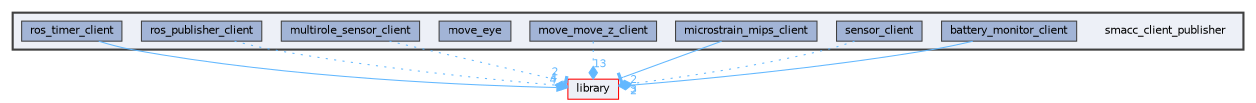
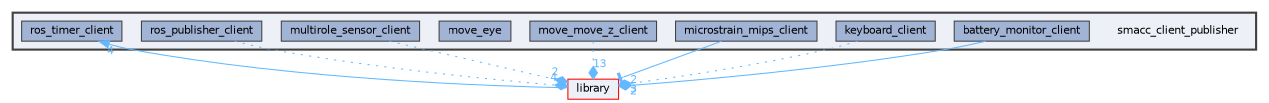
node "sensor_client": label "sensor_client" -> "keyboard_client"
edge "multirole_sensor_client" -> "library": arrowhead tee -> diamond
edge "ros_timer_client" -> "library": reversed
